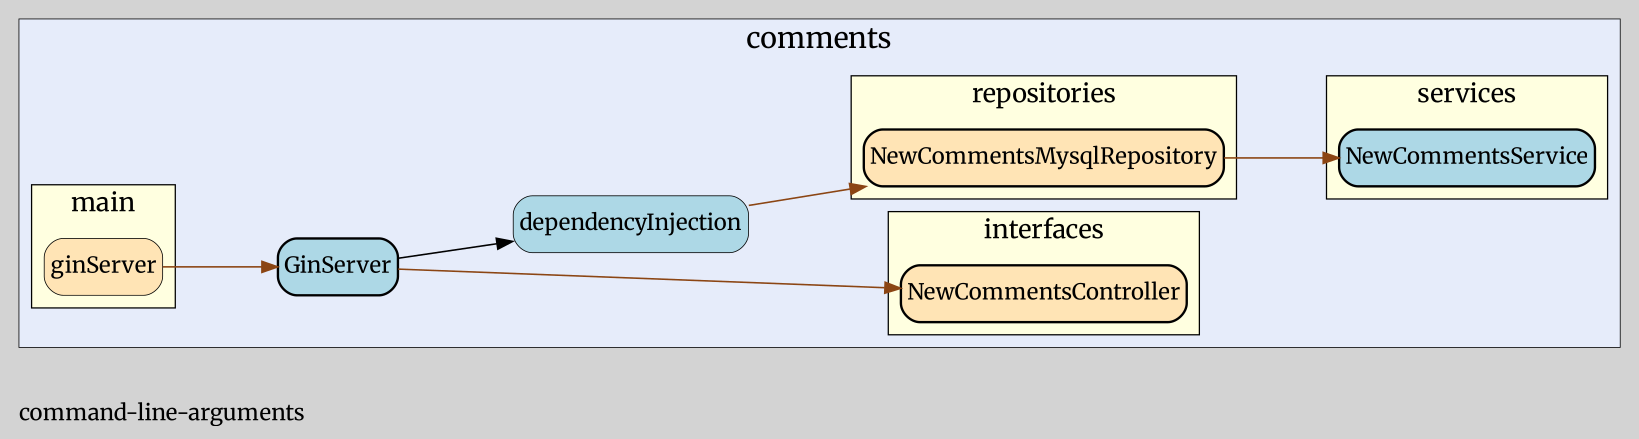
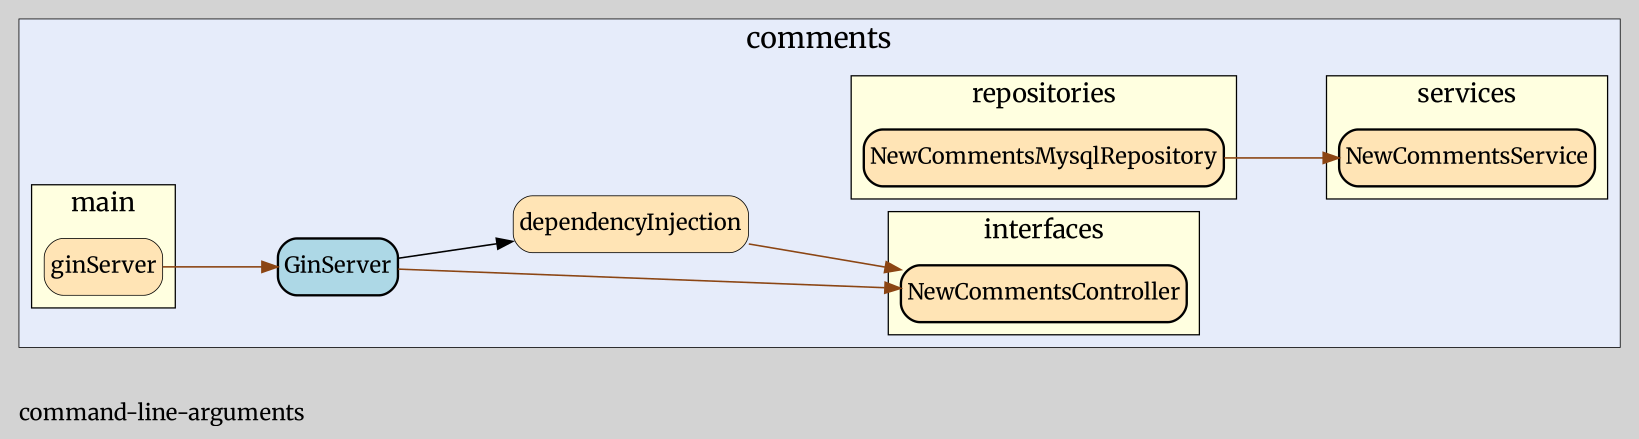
node "NewCommentsService": fillcolor lightblue -> moccasin
edge "dependencyInjection" -> "NewCommentsMysqlRepository": now "dependencyInjection" -> "NewCommentsController"
node "dependencyInjection": fillcolor lightblue -> moccasin
